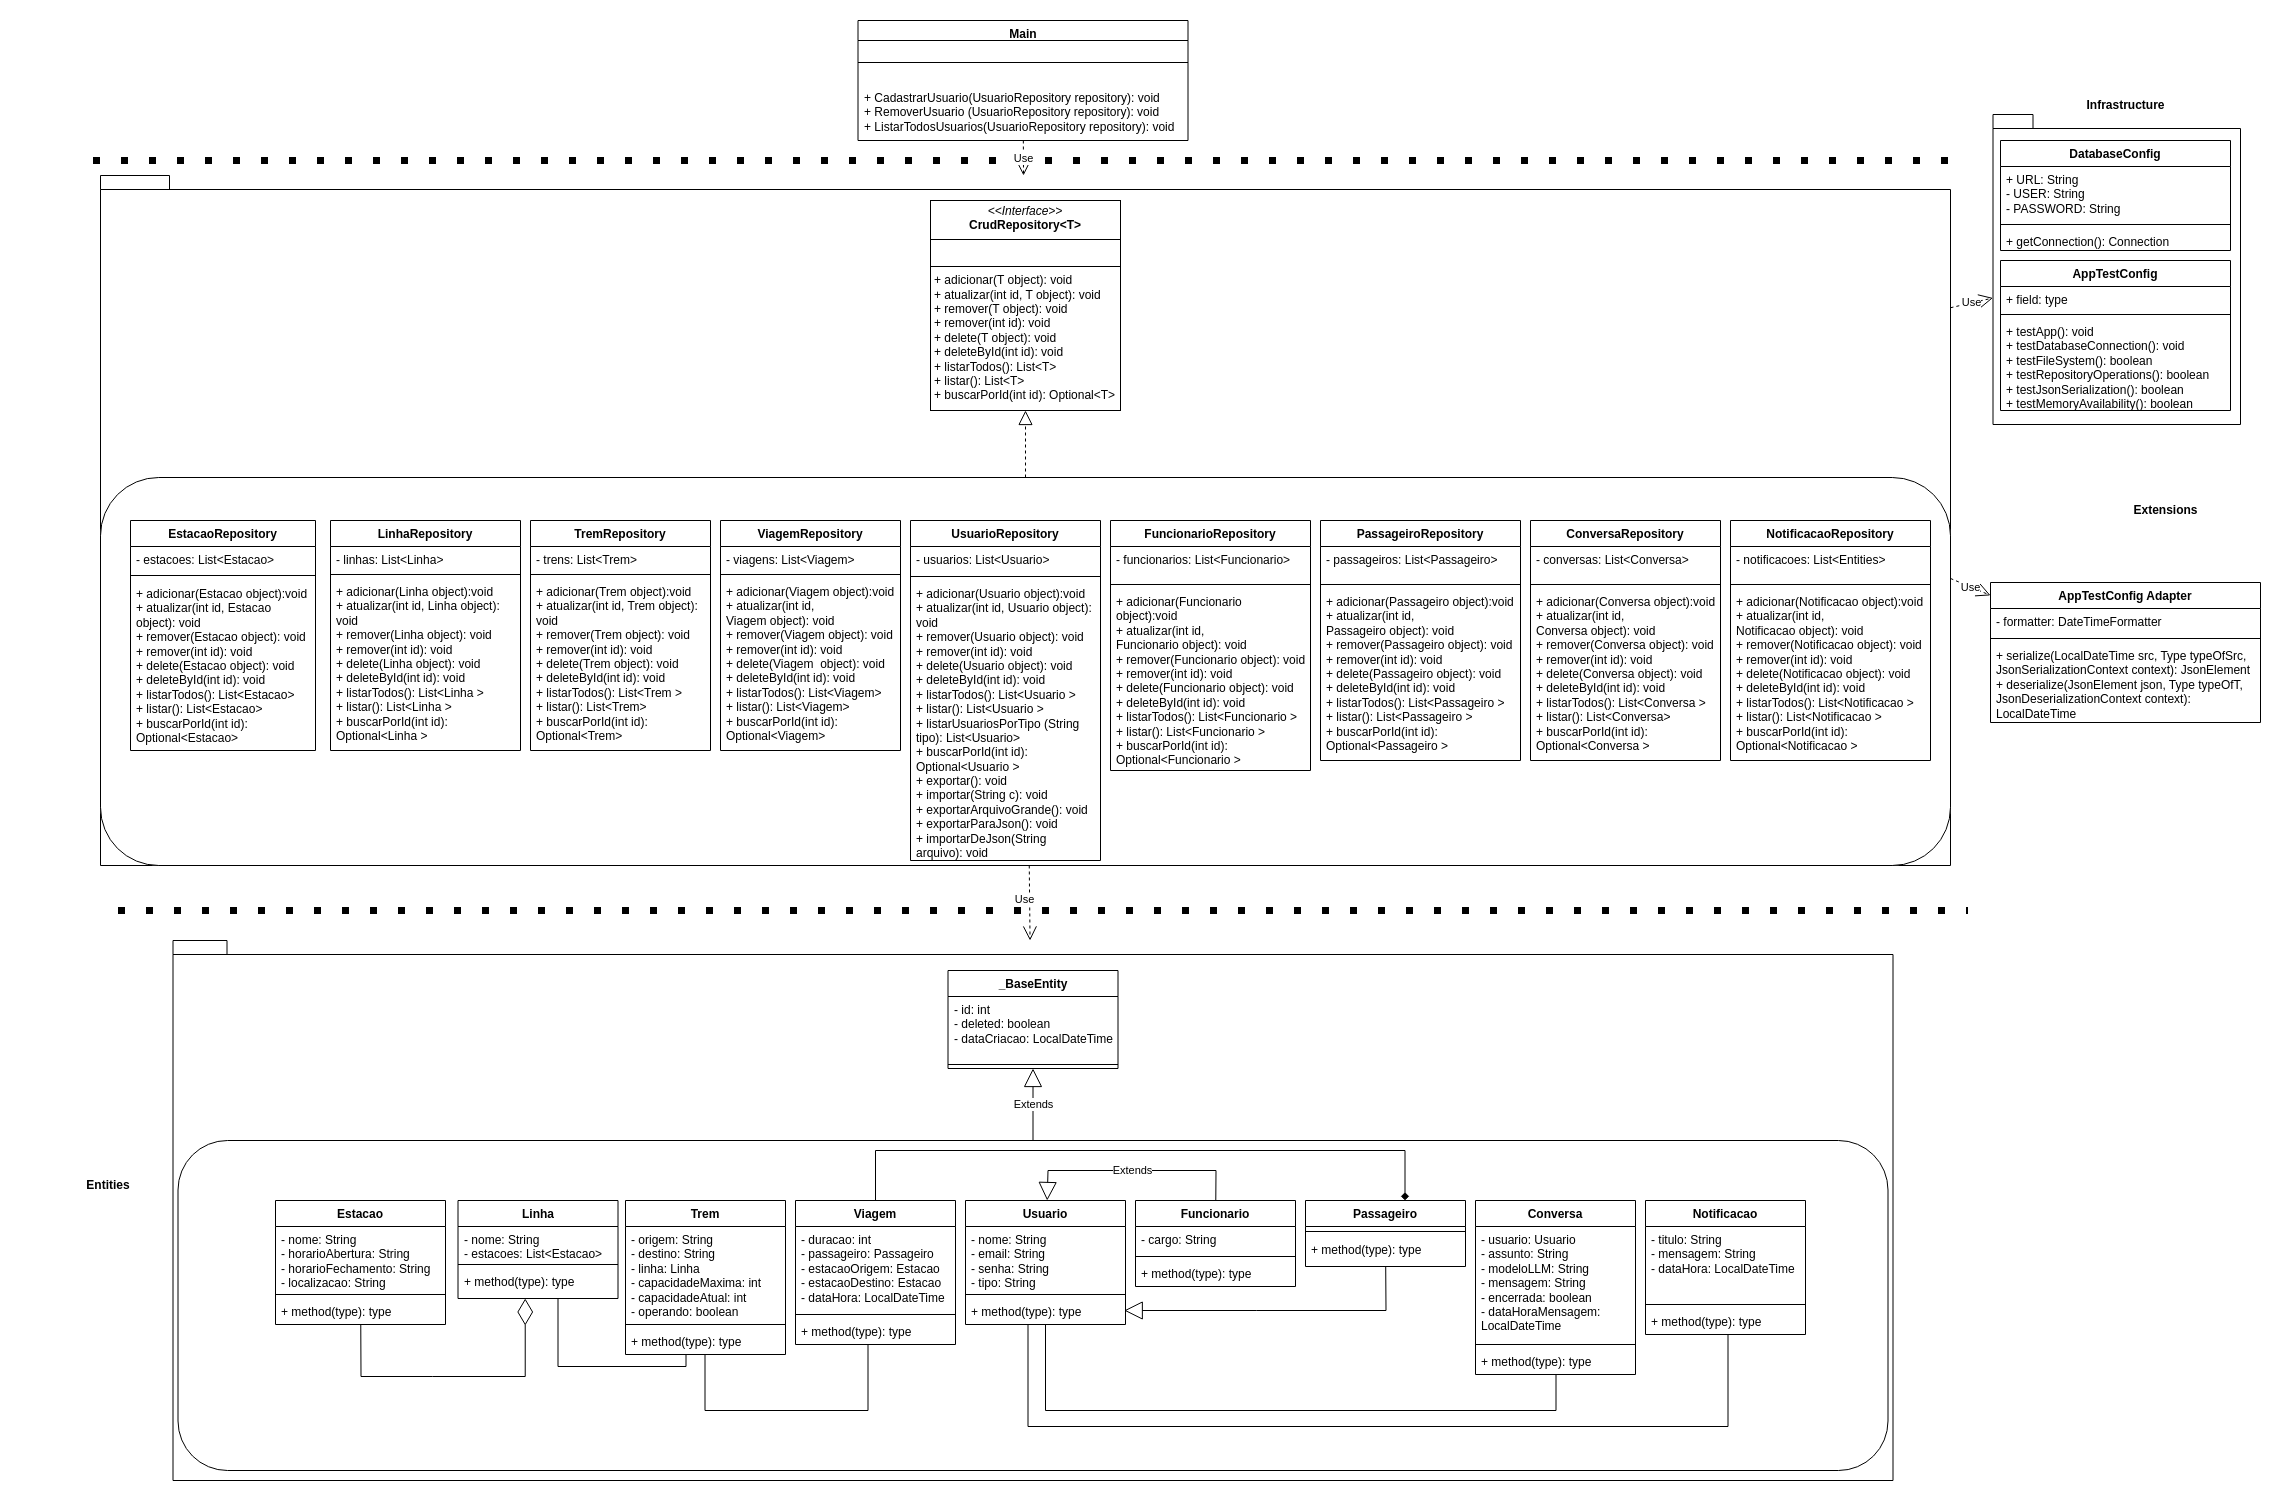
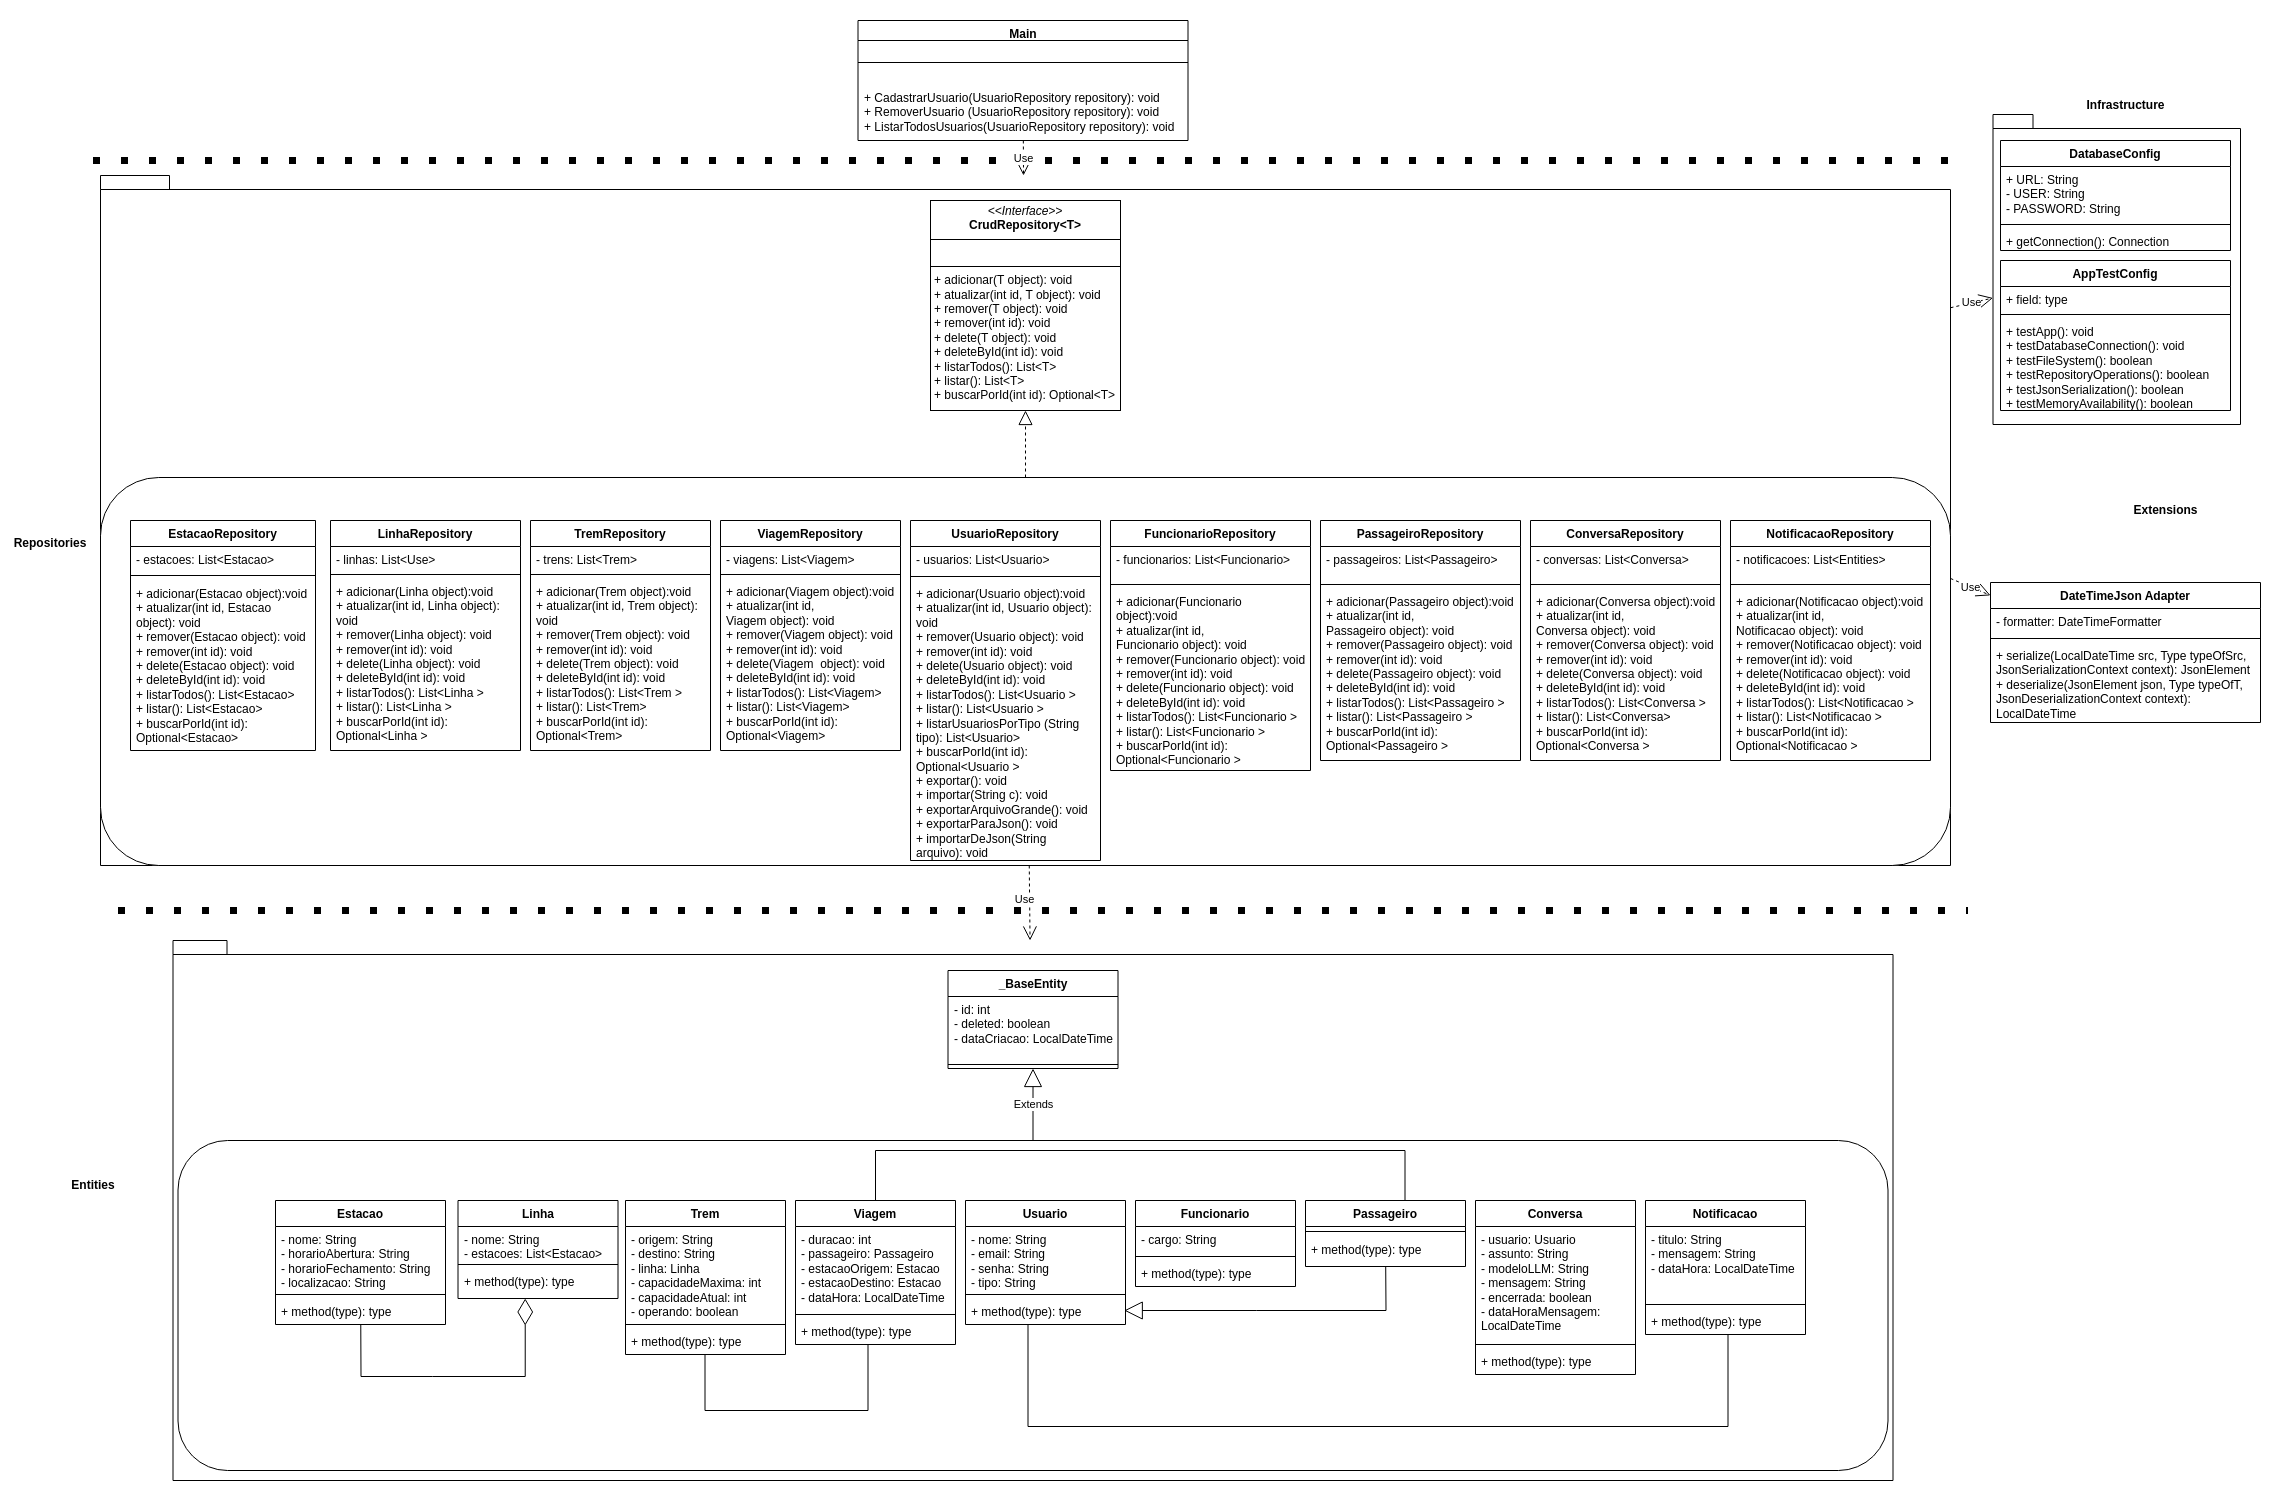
node "Repositories": added
node "- linhas: List<Linha>": label "- linhas: List<Linha>" -> "- linhas: List<Use>"
node "AppTestConfig Adapter": label "AppTestConfig Adapter" -> "DateTimeJson Adapter"
edge "Funcionario" -> "Usuario": removed, label "Extends"
node "Entities": moved (108, 1186) -> (93, 1186)
edge "Viagem" -> "Passageiro": arrowhead diamond -> none
edge "Linha" -- "Trem": removed
edge "Usuario" -- "Conversa": removed
